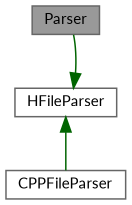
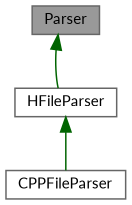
edge "Parser" -> "HFileParser": reversed
